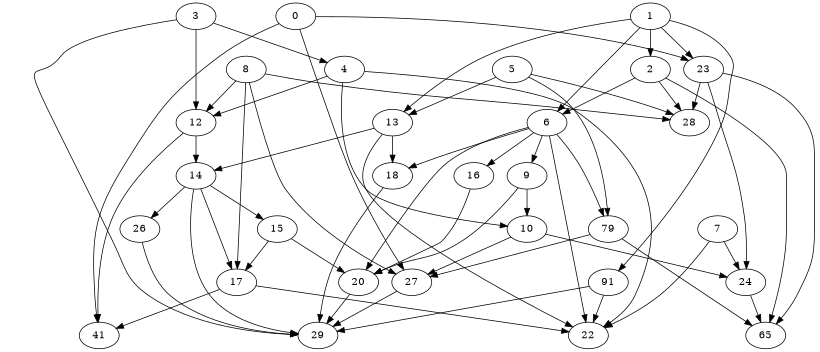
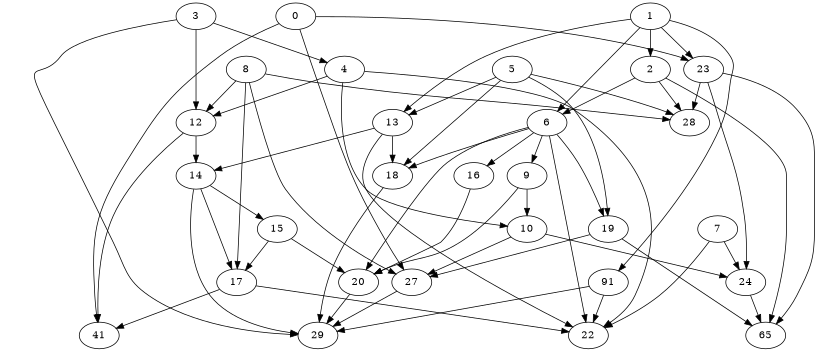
edge "5" -> "18": added
node "26": removed
node "79": label "79" -> "19"
